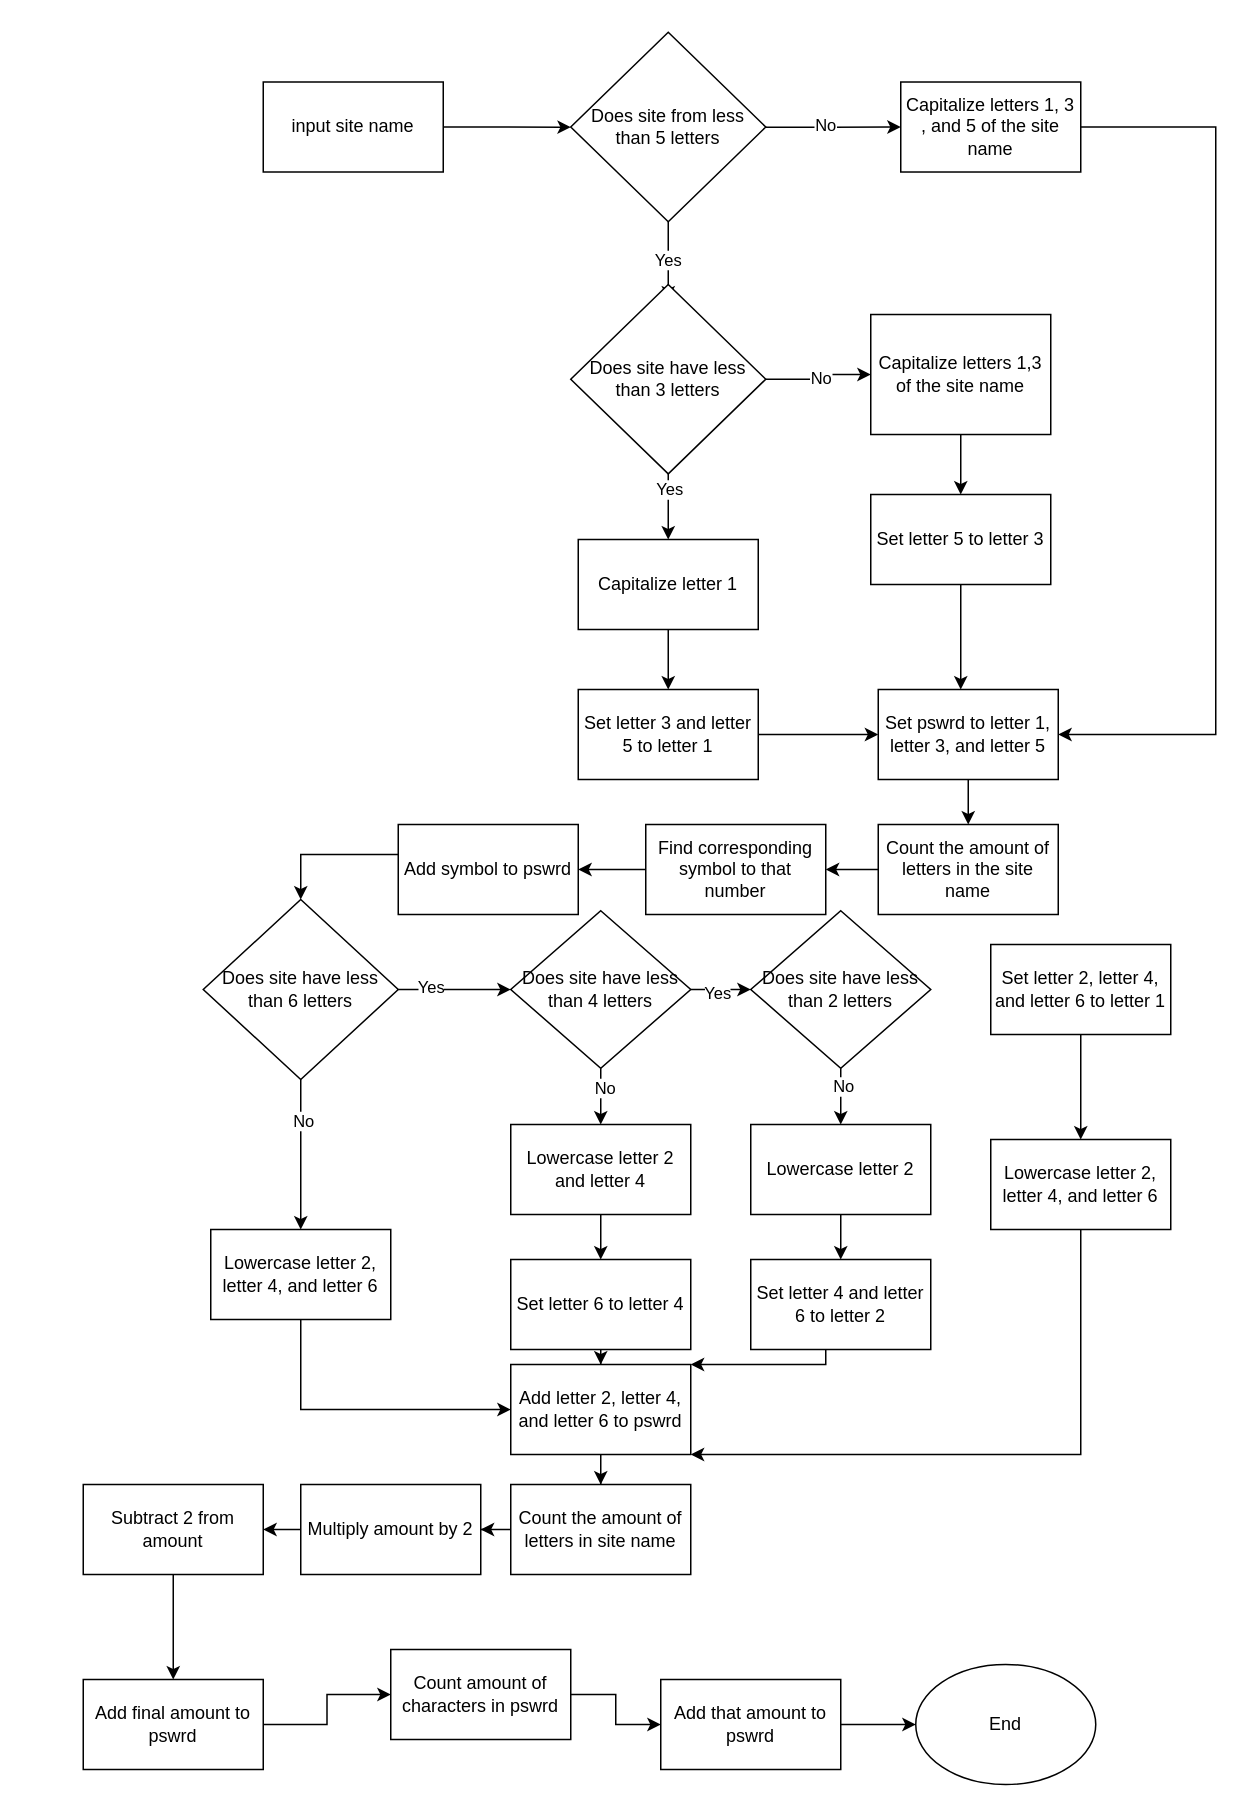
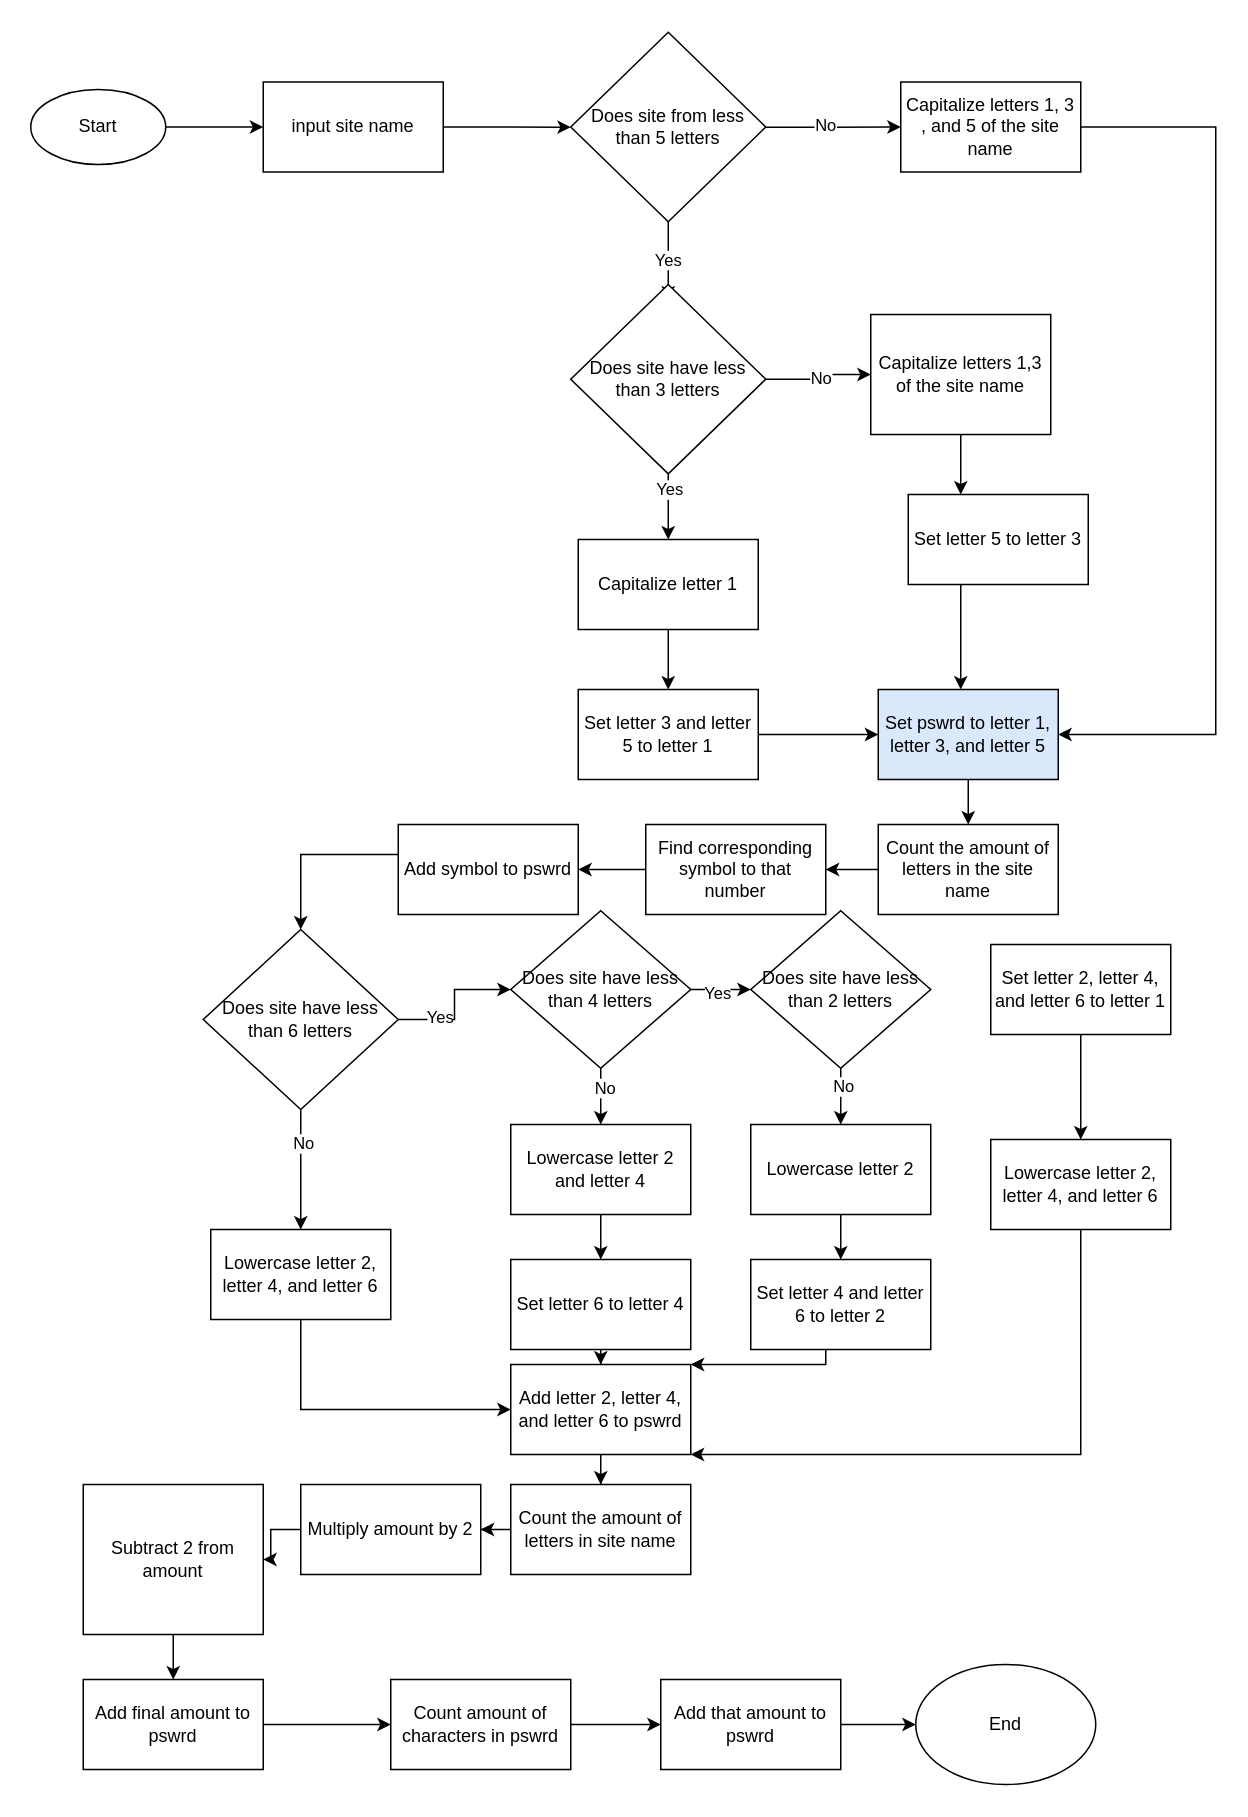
node "Start": added
edge "Start" -> "input site name": added
node "Set letter 5 to letter 3": moved (961, 539) -> (998, 539)
node "Set pswrd to letter 1, letter 3, and letter 5": fillcolor #ffffff -> #dae8fc
node "Does site have less than 6 letters": moved (301, 989) -> (301, 1019)
node "Subtract 2 from amount": size 180x90 -> 180x150
node "Count amount of characters in pswrd": moved (481, 1694) -> (481, 1724)
